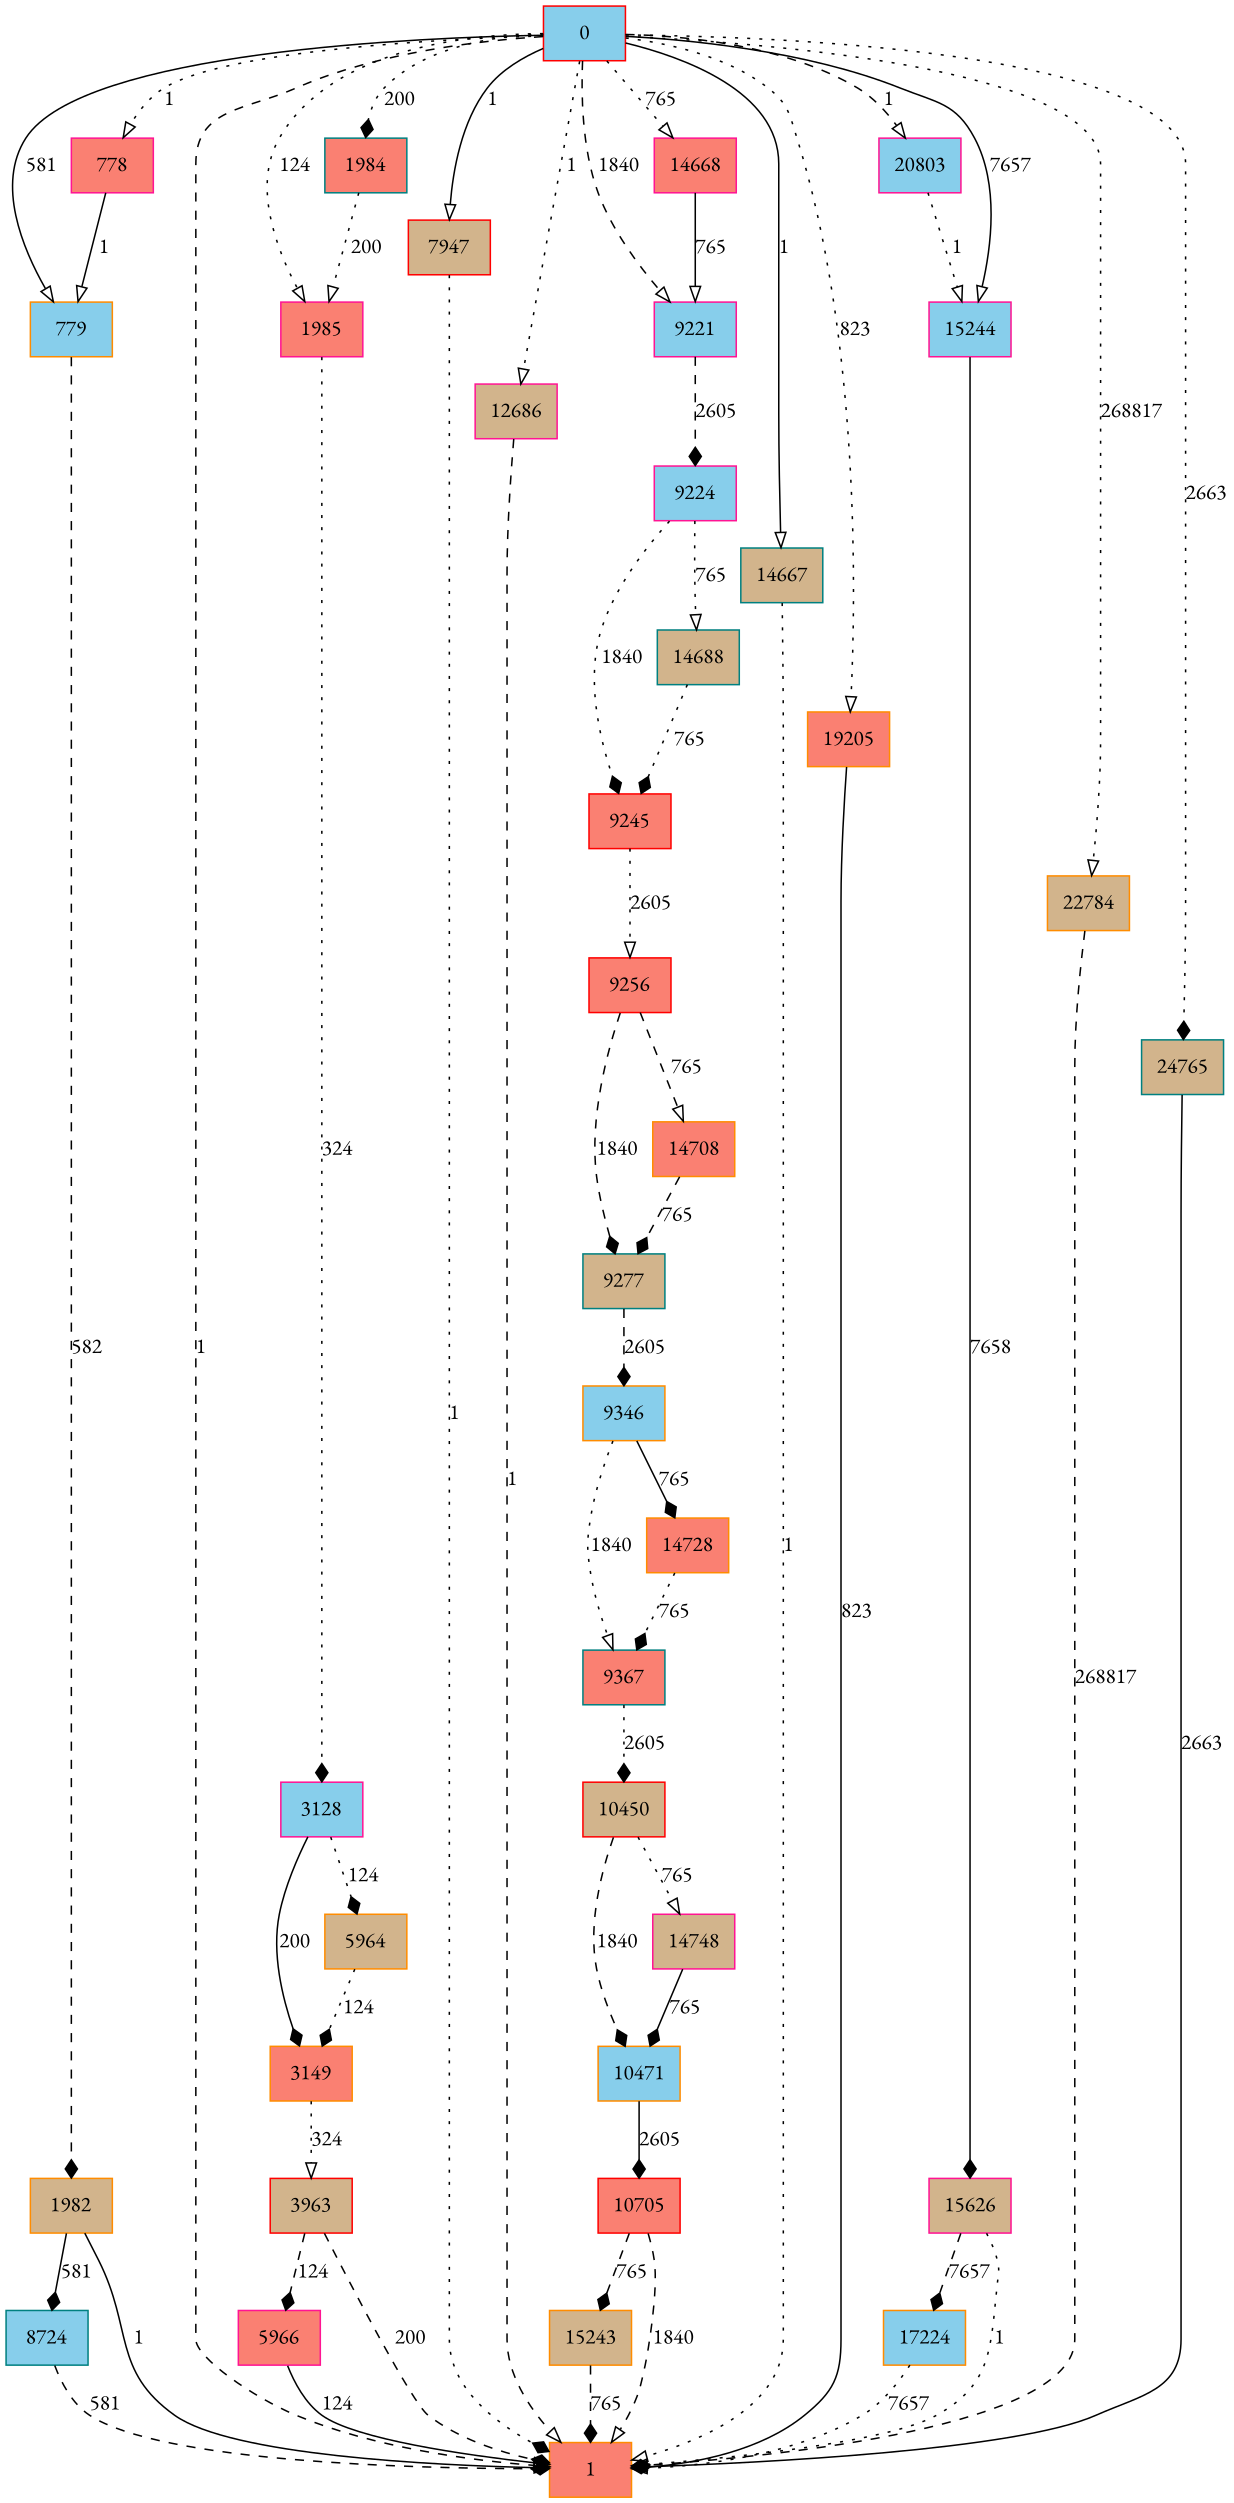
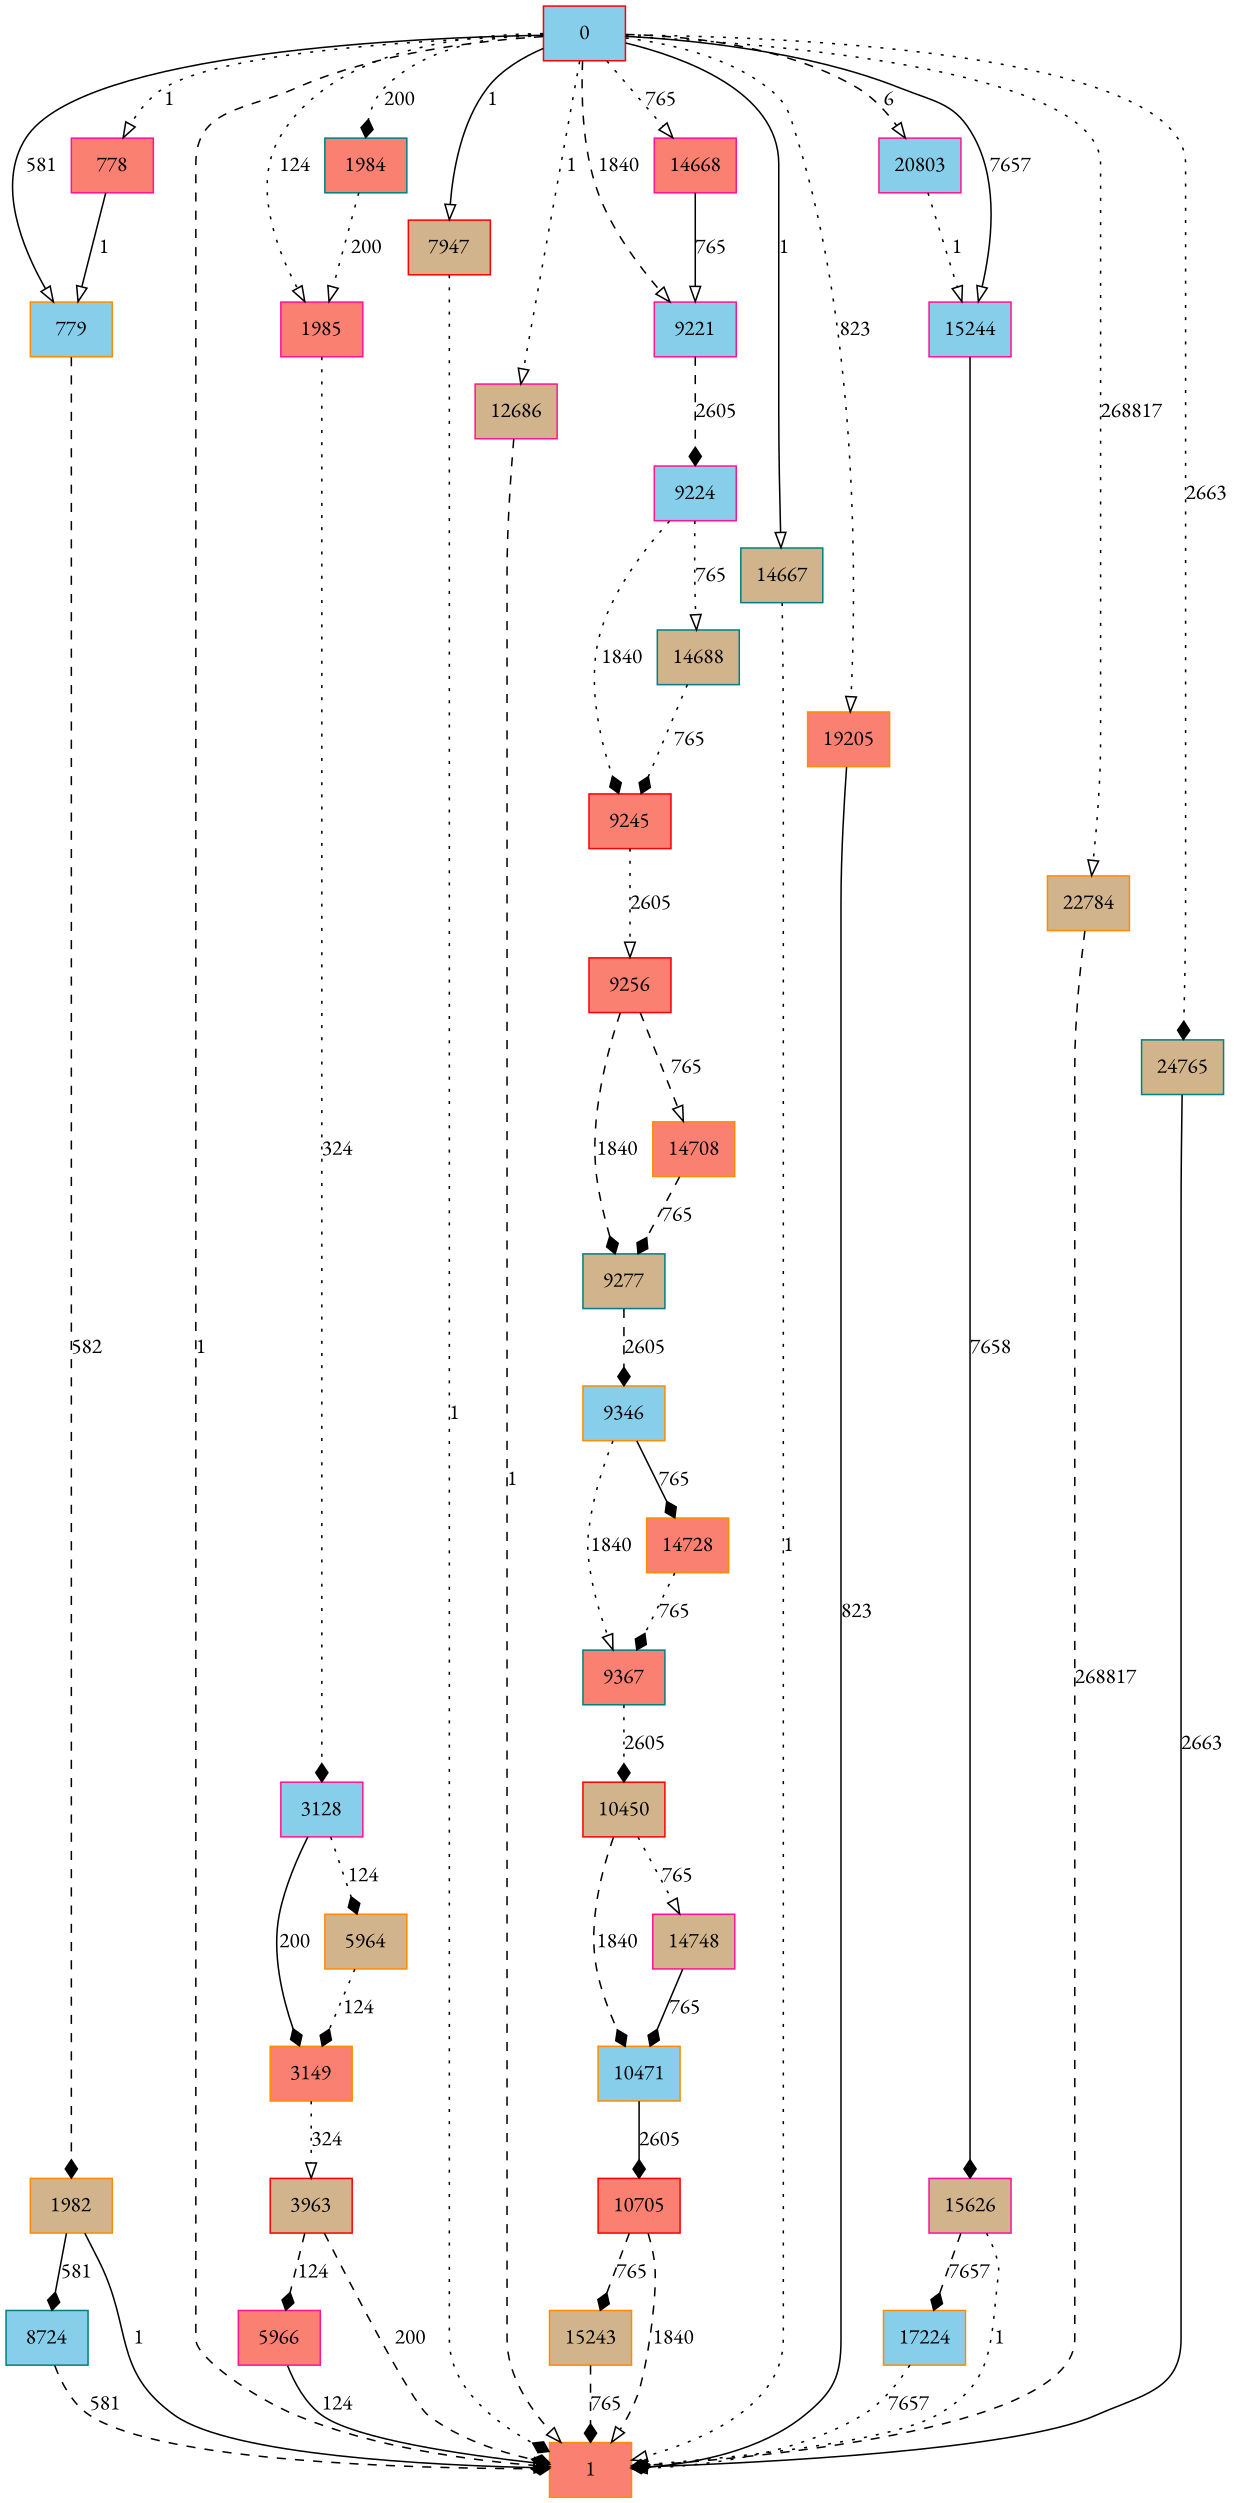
edge "0" -> "20803": label "1" -> "6"
